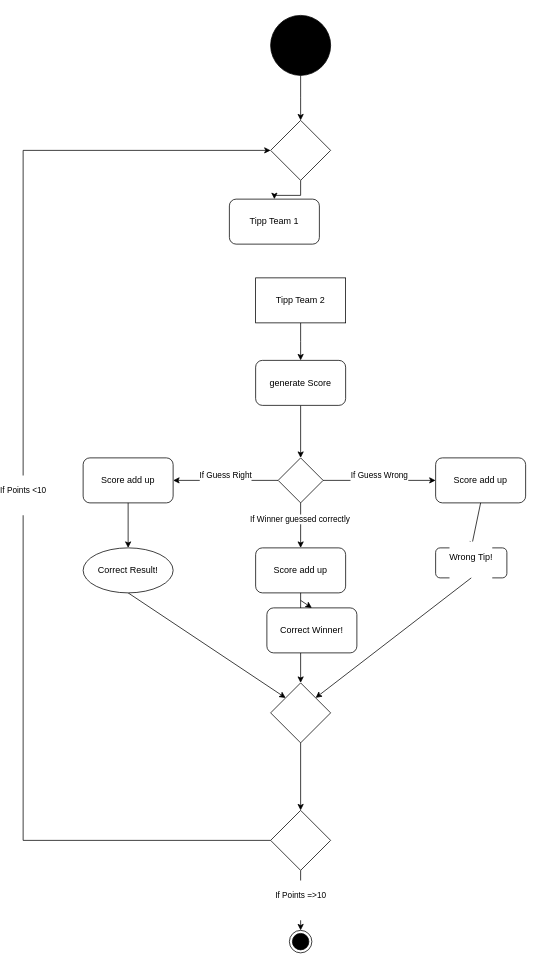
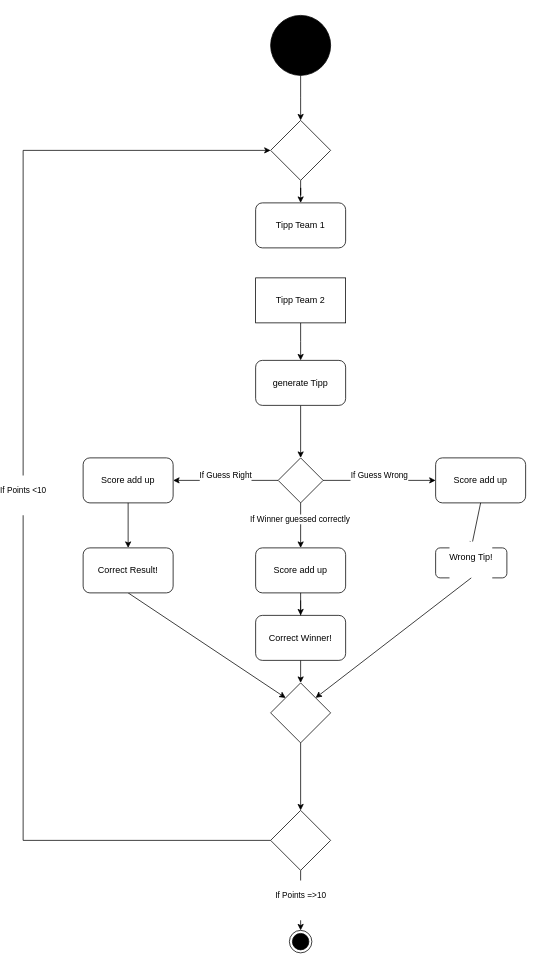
node "Tipp Team 1": moved (274, 222) -> (300, 225)
node "generate Score": label "generate Score" -> "generate Tipp"
node "Correct Result!": shape ellipse -> rounded rectangle
node "Correct Winner!": moved (312, 630) -> (300, 638)
